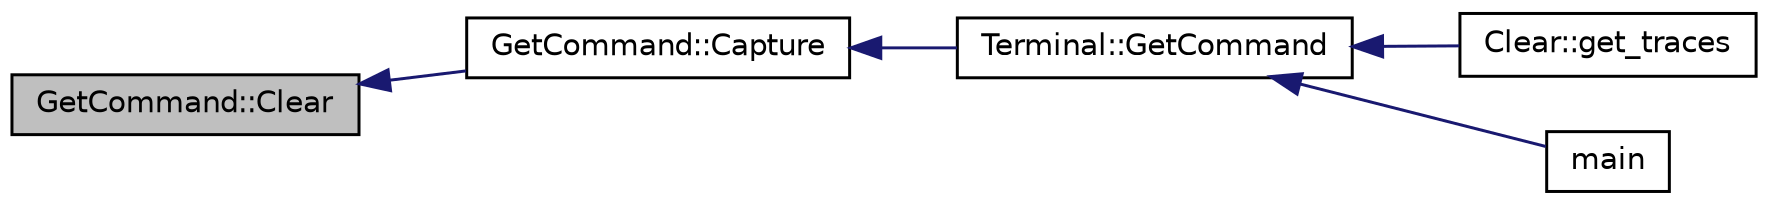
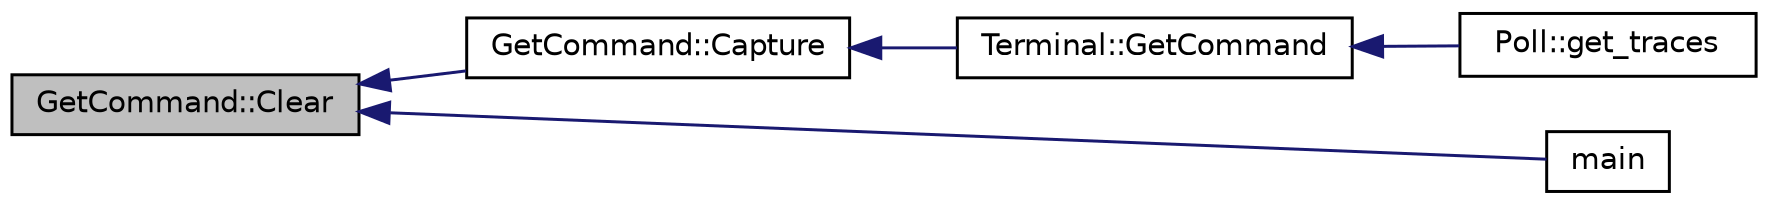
node "Clear::get_traces": label "Clear::get_traces" -> "Poll::get_traces"
edge "main" -> "Terminal::GetCommand": now "main" -> "GetCommand::Clear"
